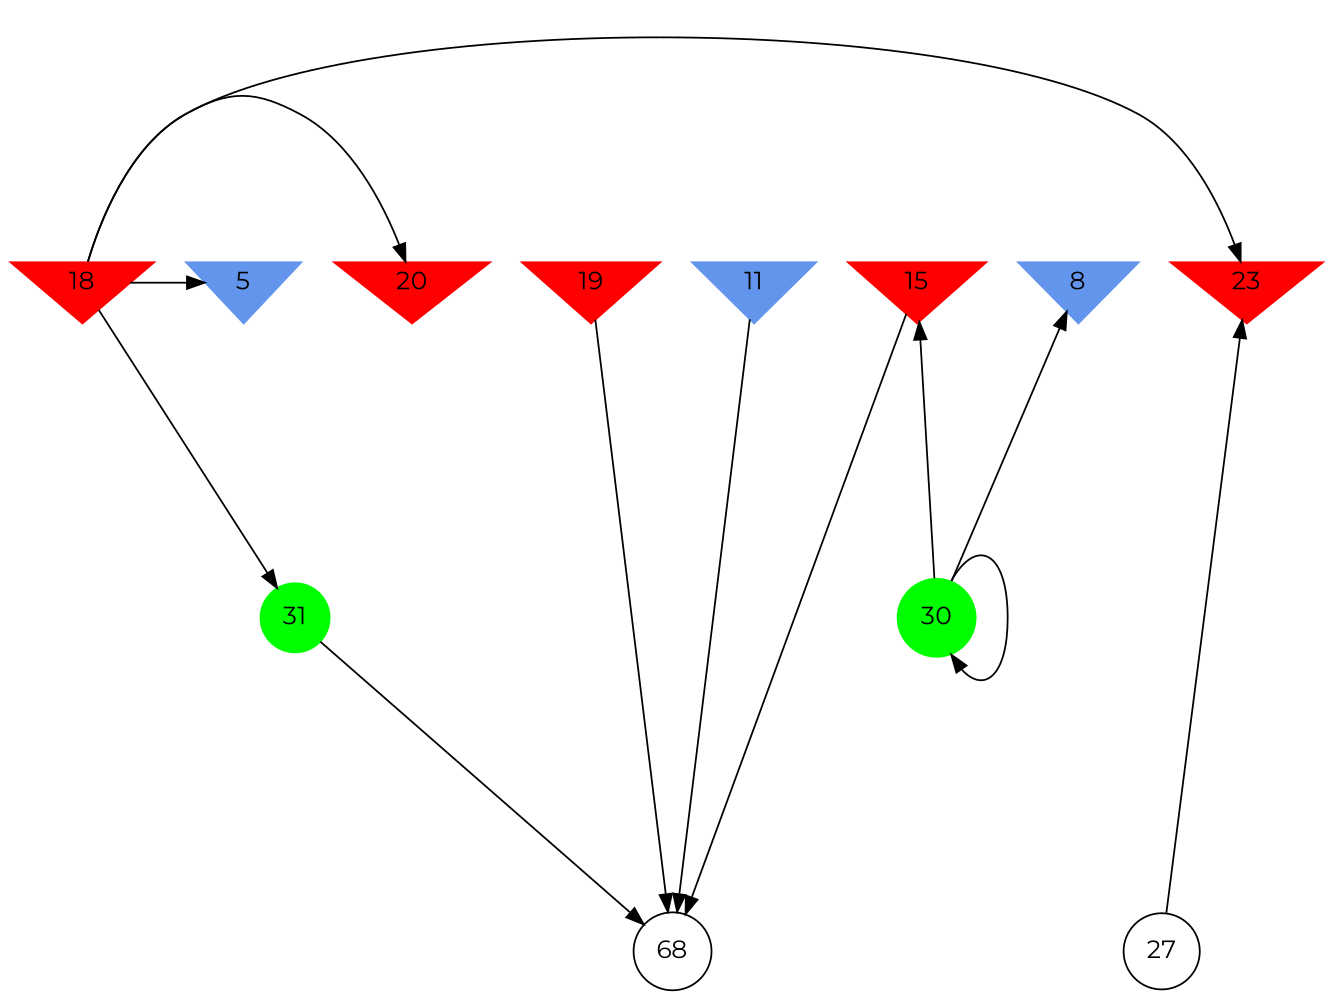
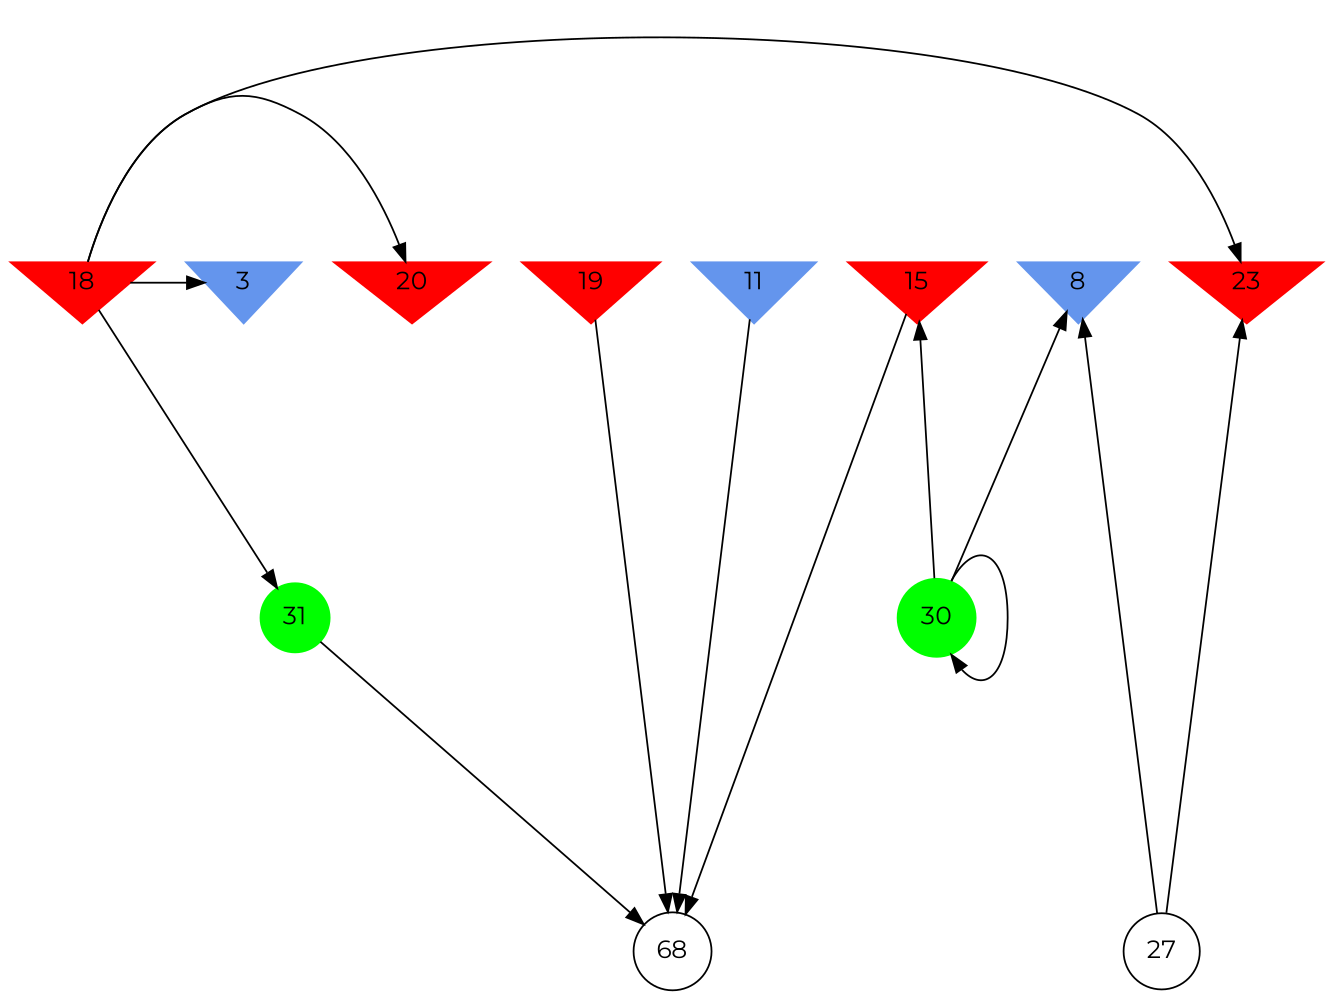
node "5": label "5" -> "3"
edge "27" -> "8": added
